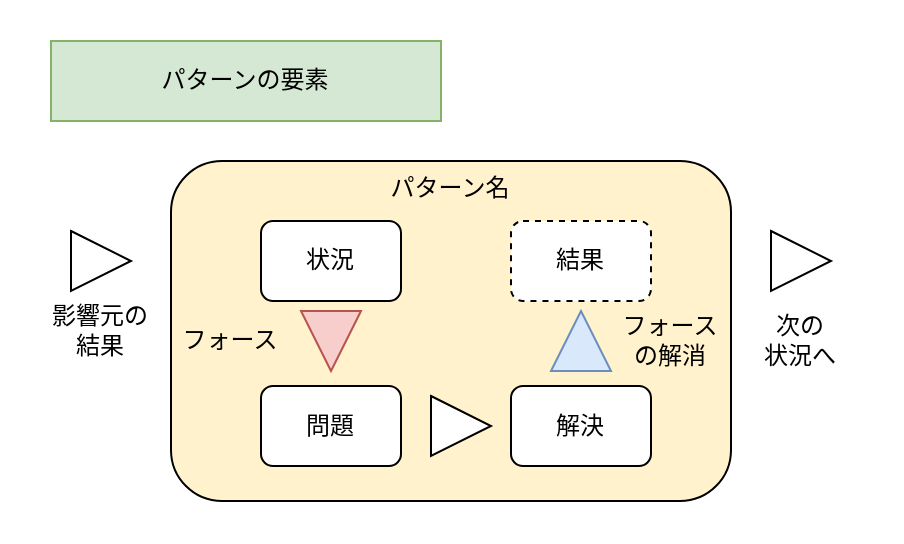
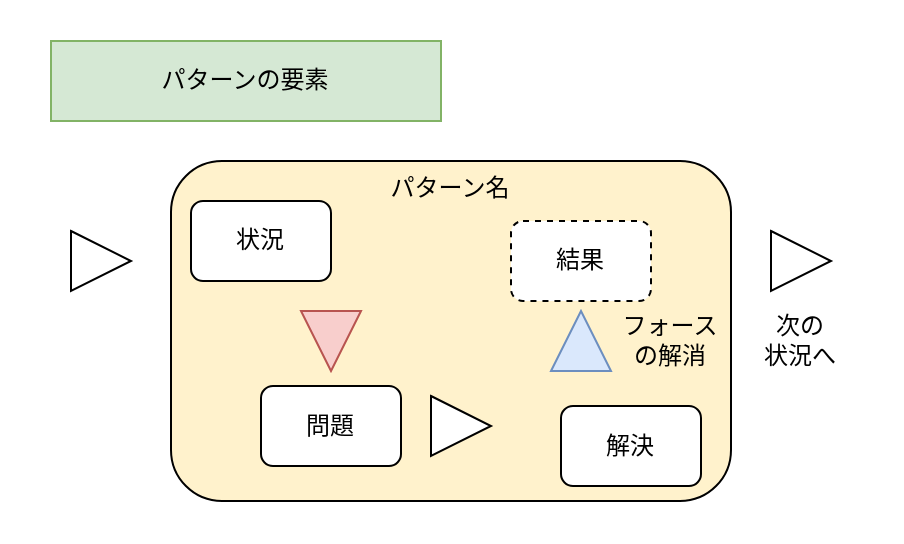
node "状況": moved (331, 261) -> (261, 241)
node "影響元の 結果": removed
node "フォース": removed
node "解決": moved (581, 426) -> (631, 446)
